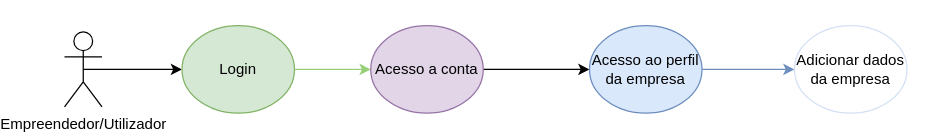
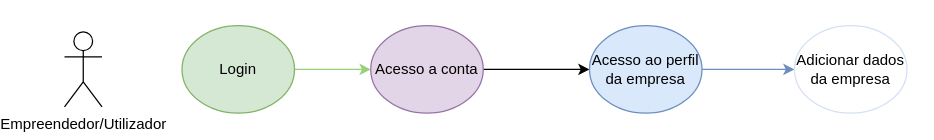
edge "Empreendedor/Utilizador" -> "Login": removed
